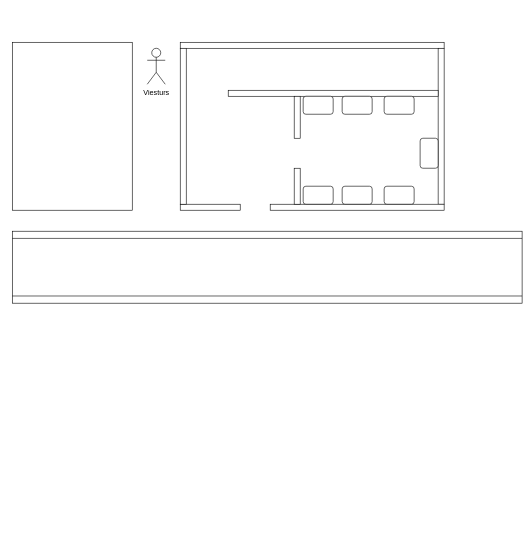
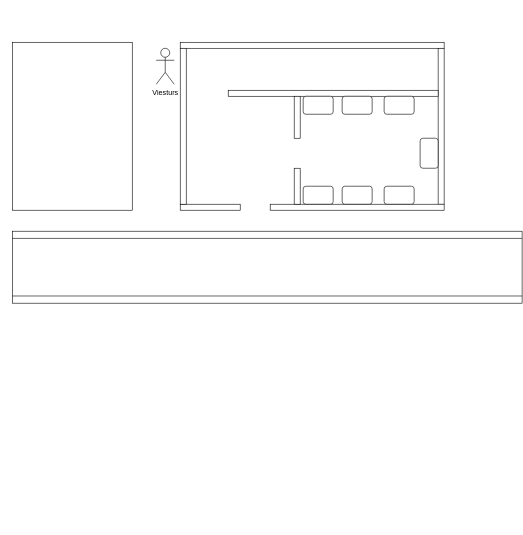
node "Viesturs": moved (156, 66) -> (165, 66)
